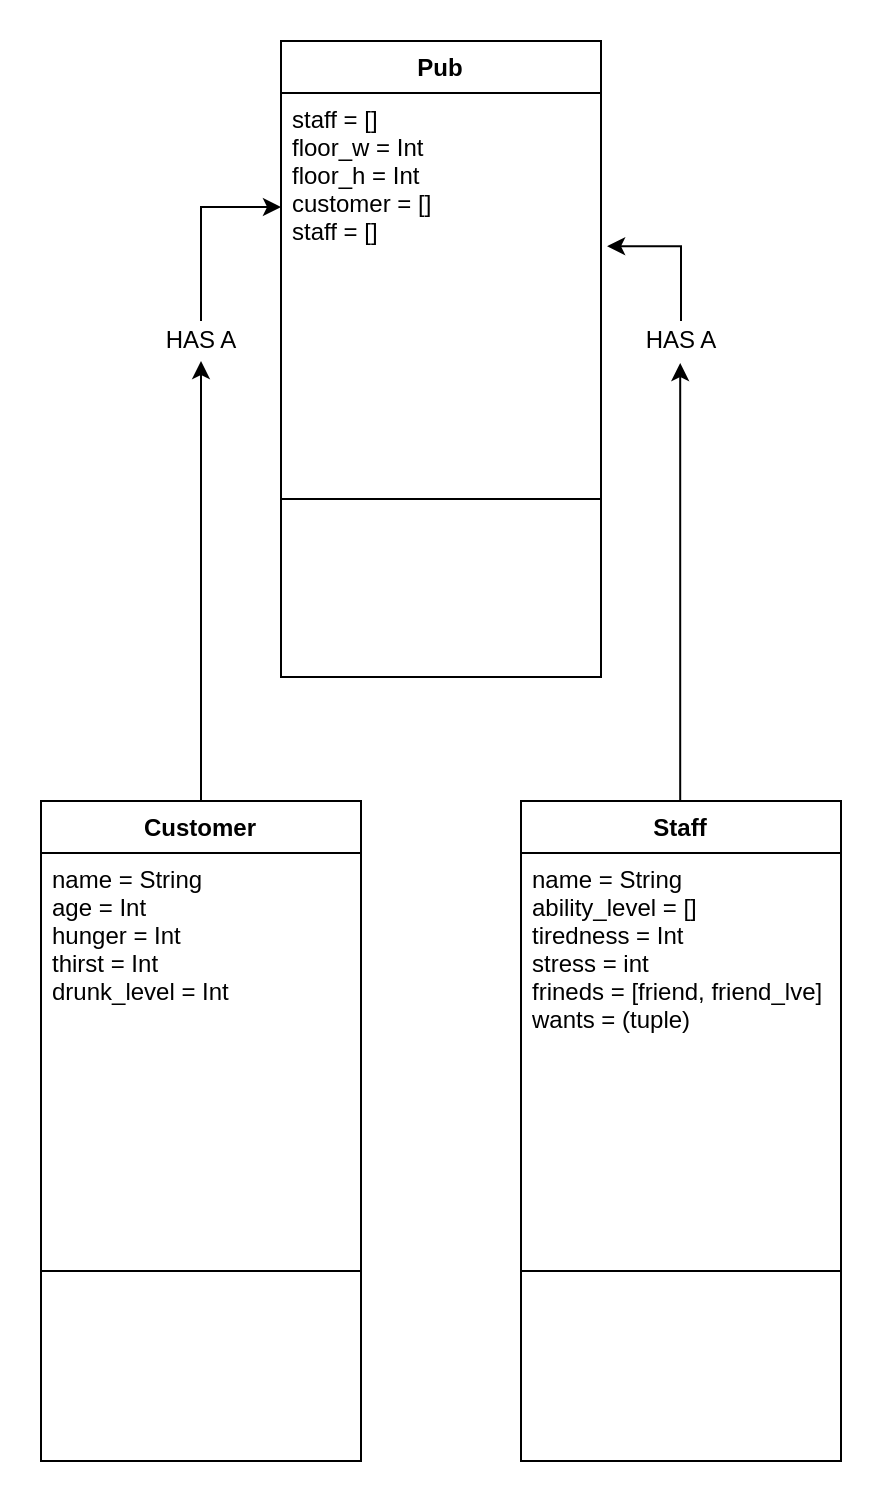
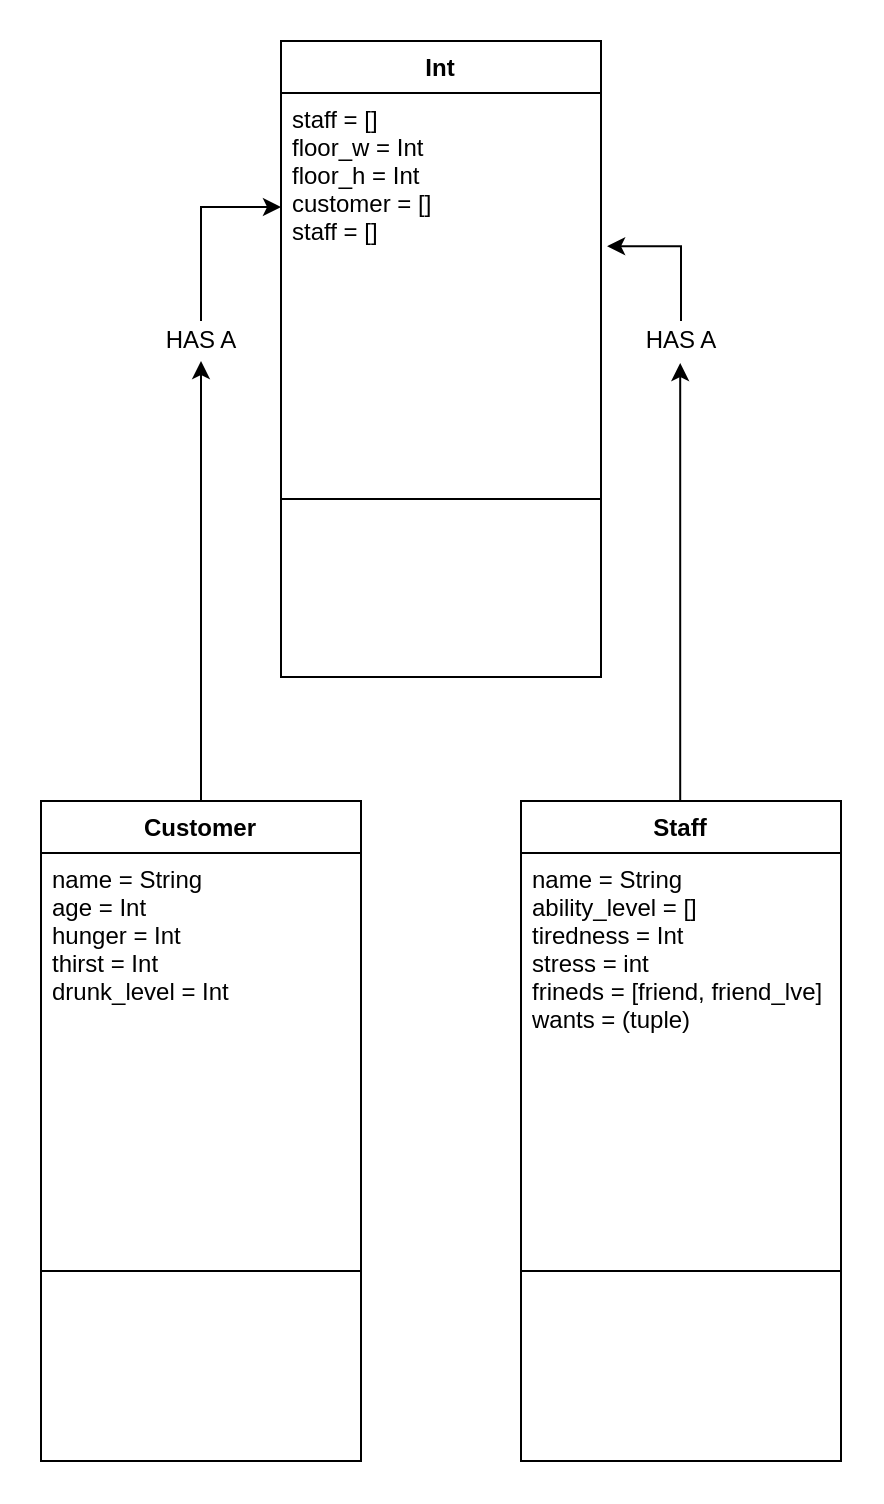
node "Pub": label "Pub" -> "Int"
